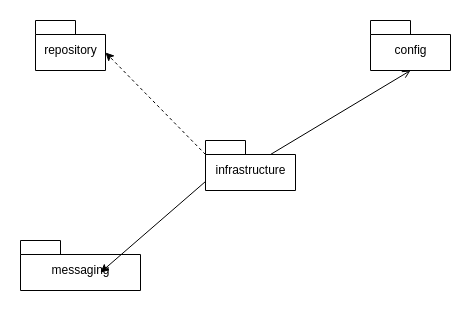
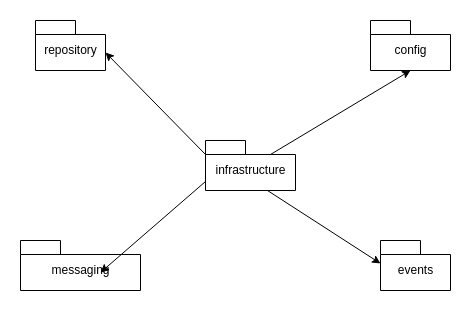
edge "infrastructure" -> "config": arrowhead open -> classic
edge "infrastructure" -> "repository": style dashed -> solid
edge "infrastructure" -> "events": added
node "events": added
